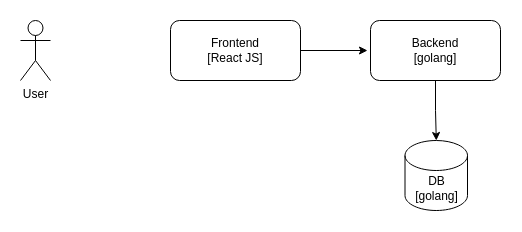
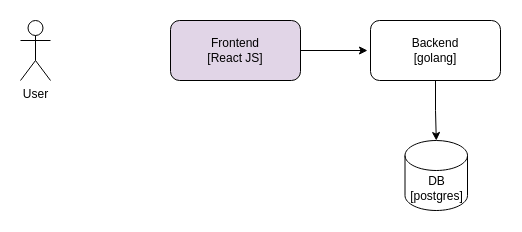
node "Frontend [React JS]": fillcolor #ffffff -> #e1d5e7
node "DB [golang]": label "DB [golang]" -> "DB [postgres]"
